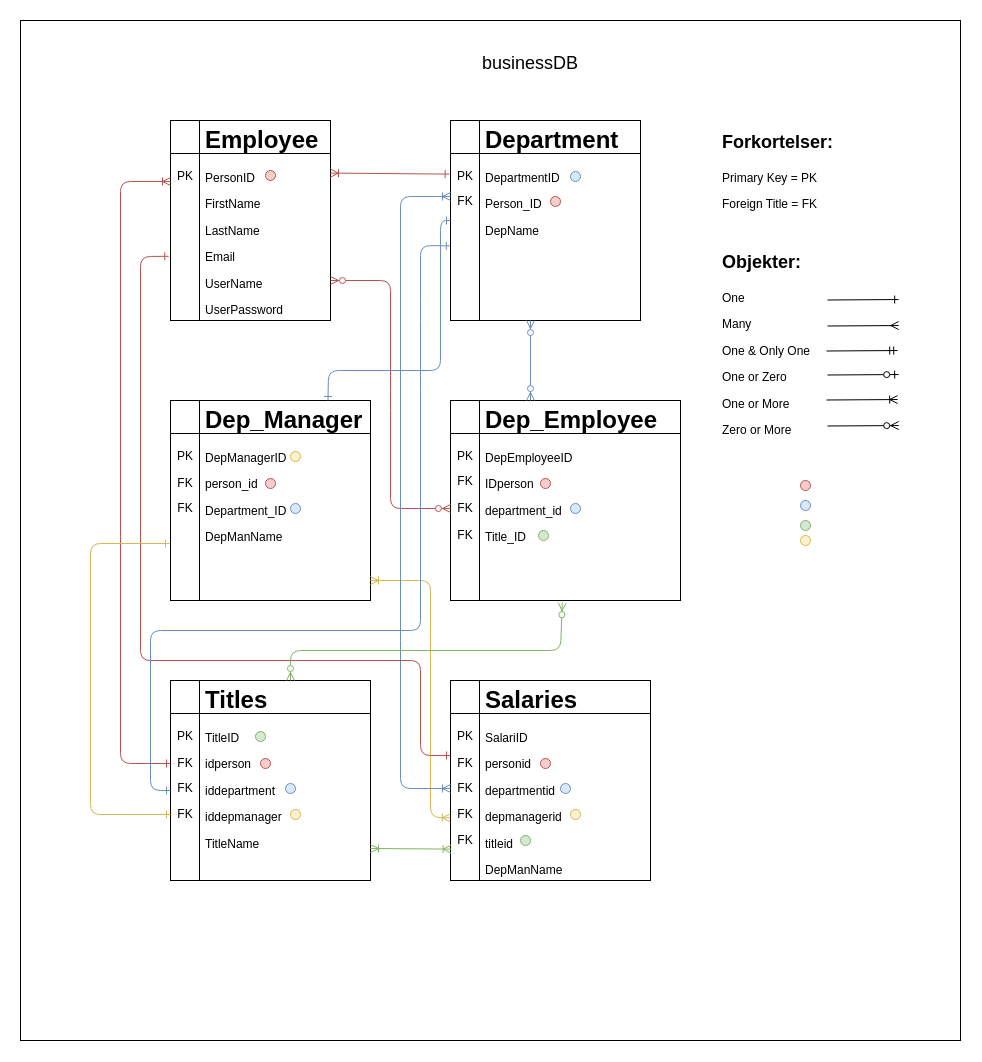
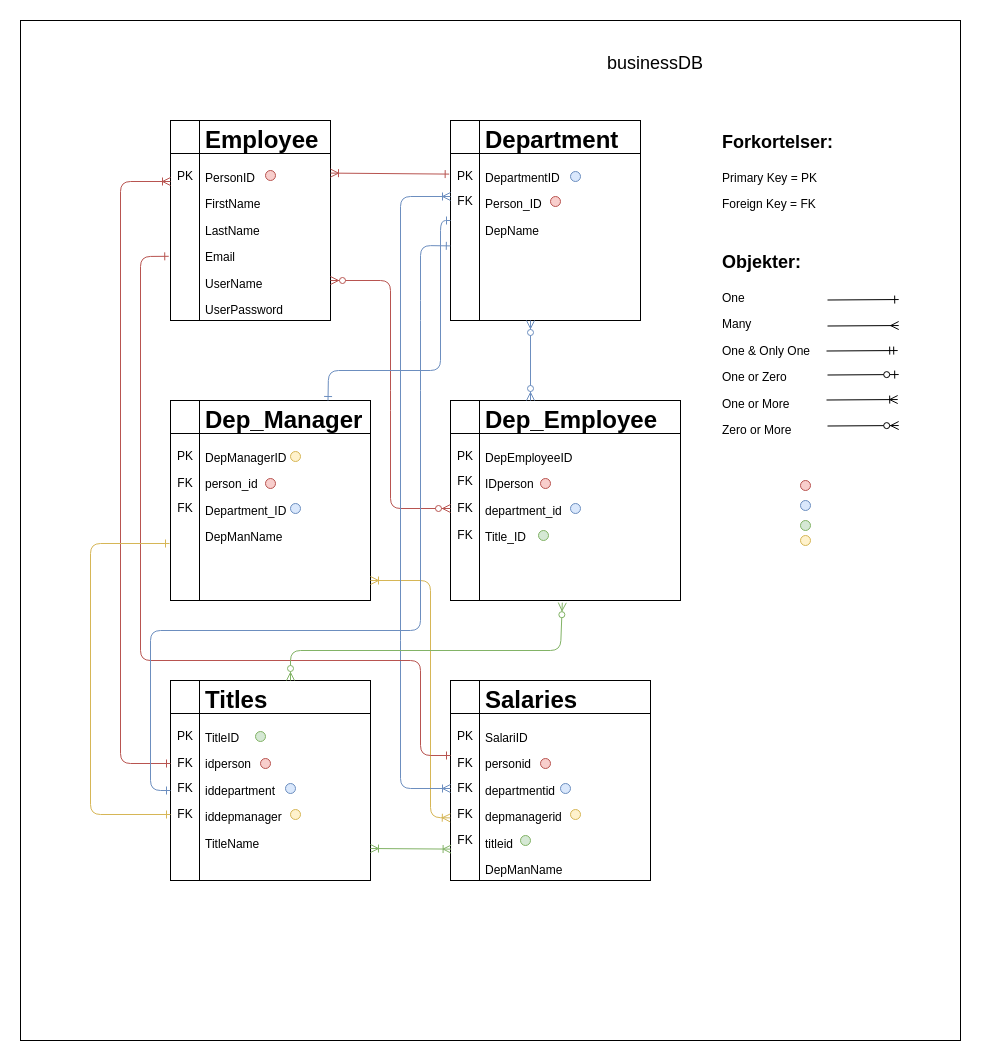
node "businessDB": moved (531, 63) -> (656, 63)
node "Forkortelser:Primary Key = PK Foreign Title = FK": label "Forkortelser:Primary Key = PK Foreign Title = FK" -> "Forkortelser:Primary Key = PK Foreign Key = FK"
